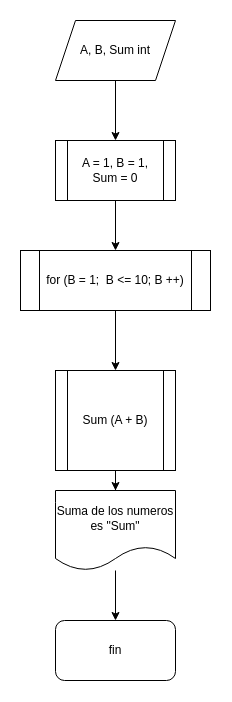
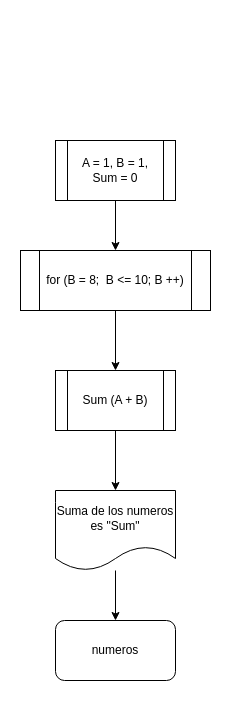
node "A, B, Sum int": removed
edge "A, B, Sum int" -> "A = 1, B = 1, Sum = 0": removed
node "for (B = 1; B <= 10; B ++)": label "for (B = 1; B <= 10; B ++)" -> "for (B = 8; B <= 10; B ++)"
node "Sum (A + B)": size 120x100 -> 120x60
node "fin": label "fin" -> "numeros"
